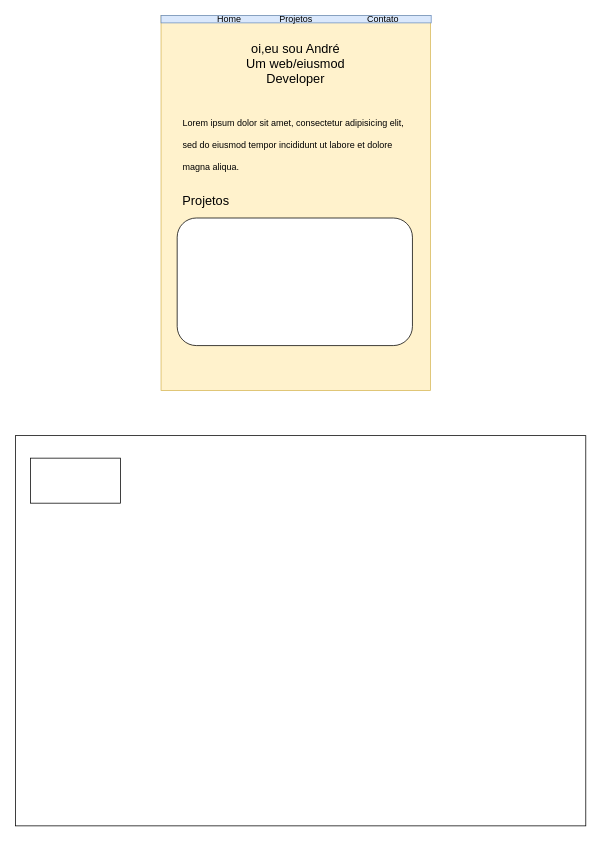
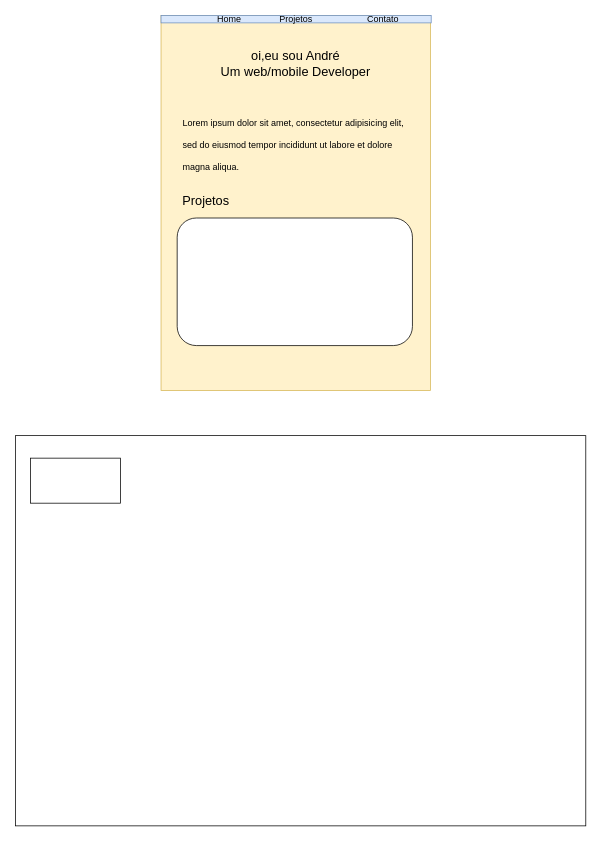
node "oi,eu sou André Um web/eiusmod Developer": label "oi,eu sou André Um web/eiusmod Developer" -> "oi,eu sou André Um web/mobile Developer"
